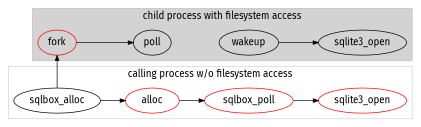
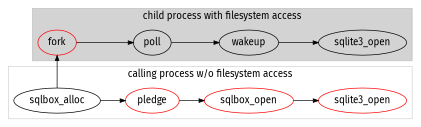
edge "poll" -> "wakeup": added
node "alloc": label "alloc" -> "pledge"
node "sqlbox_poll": label "sqlbox_poll" -> "sqlbox_open"
